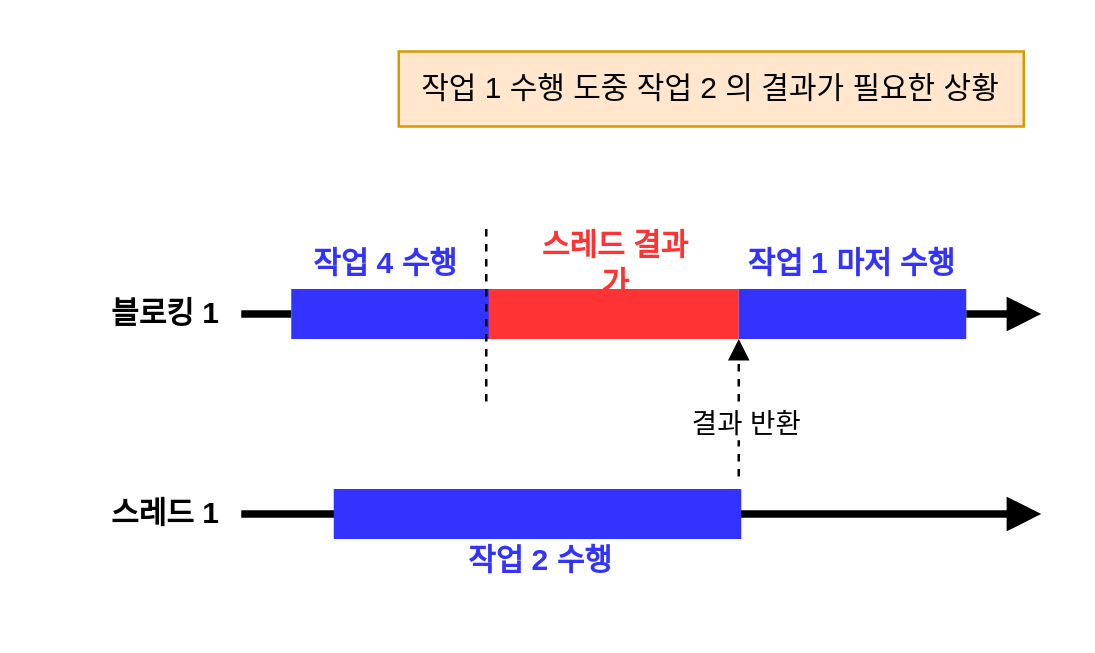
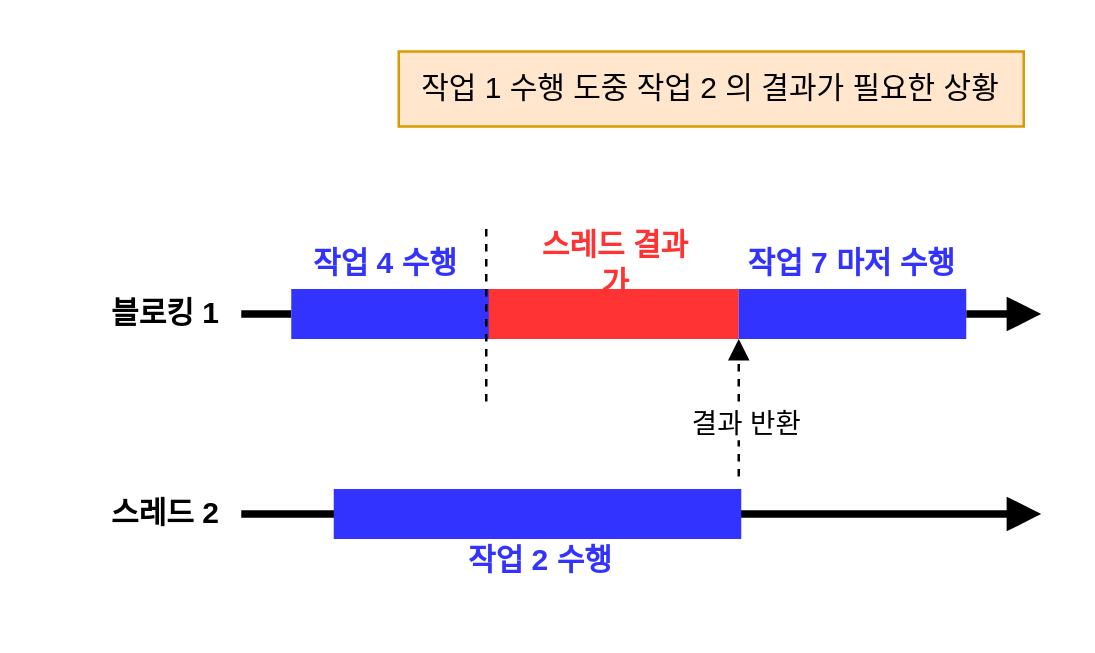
node "작업 1 마저 수행": label "작업 1 마저 수행" -> "작업 7 마저 수행"
node "스레드 1": label "스레드 1" -> "스레드 2"
